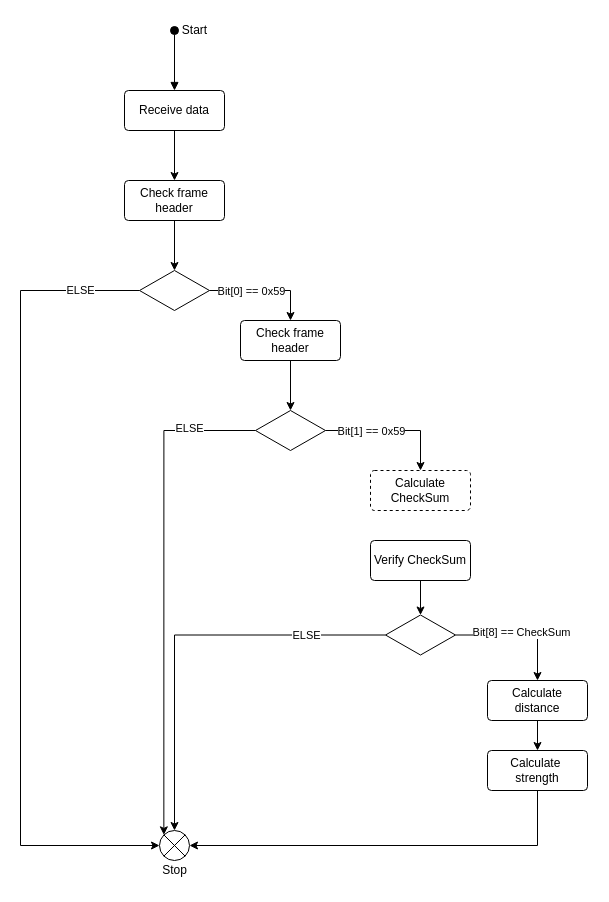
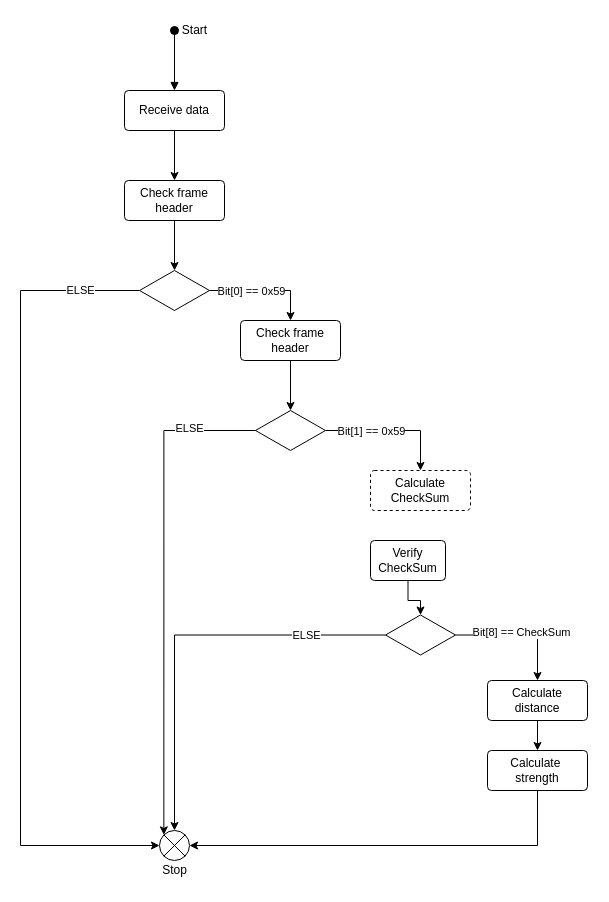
node "Verify CheckSum": size 100x40 -> 75x40
